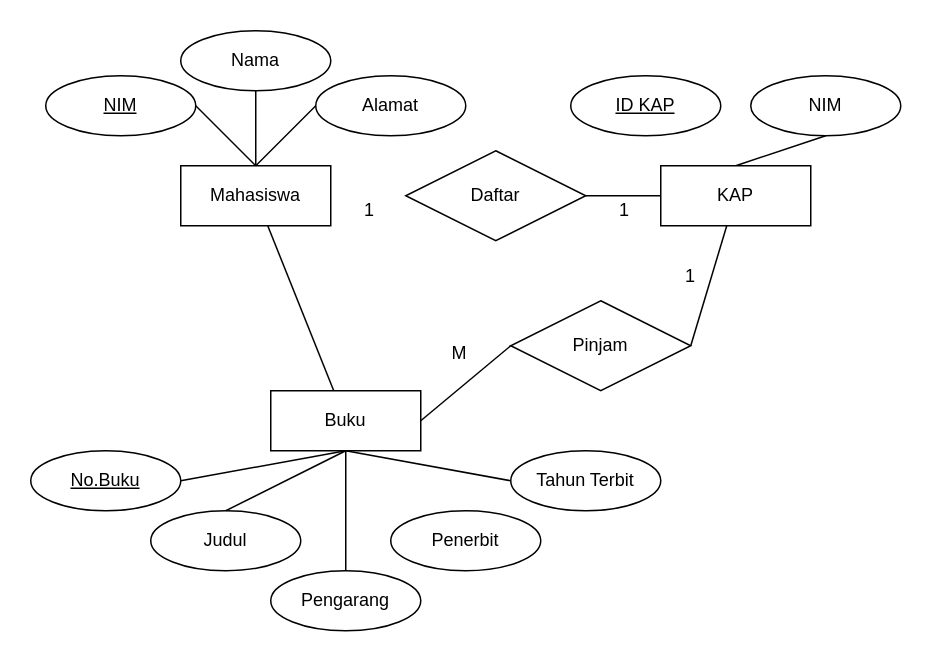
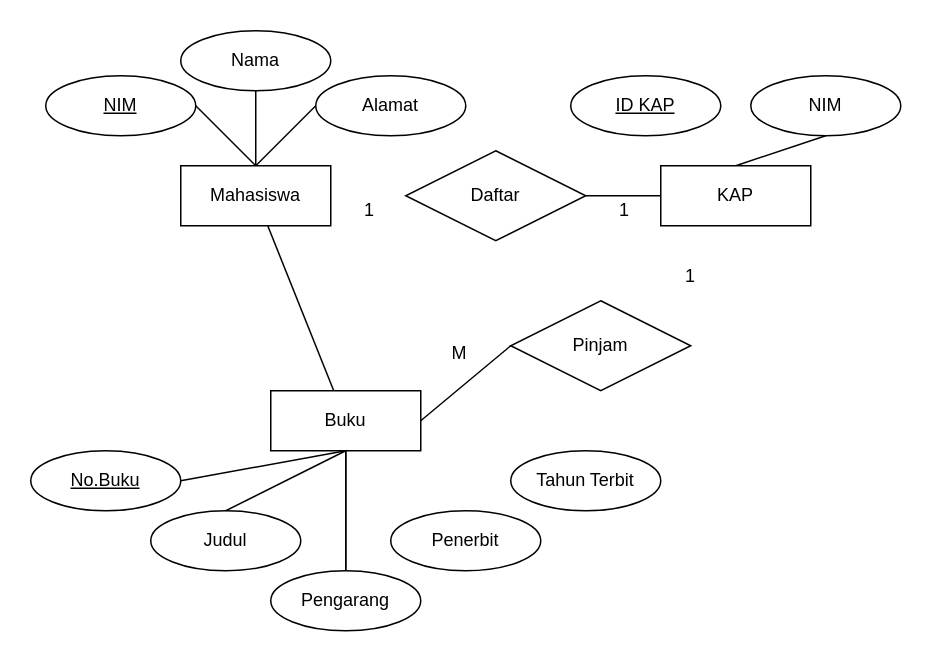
edge "KAP" -- "Pinjam": removed
edge "Buku" -- "Tahun Terbit": now "Buku" -- "Pengarang"
